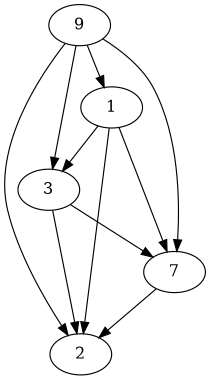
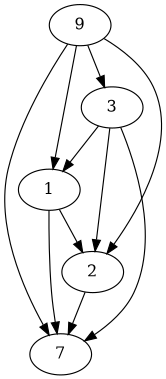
edge "1" -> "3": reversed
edge "7" -> "2": reversed
